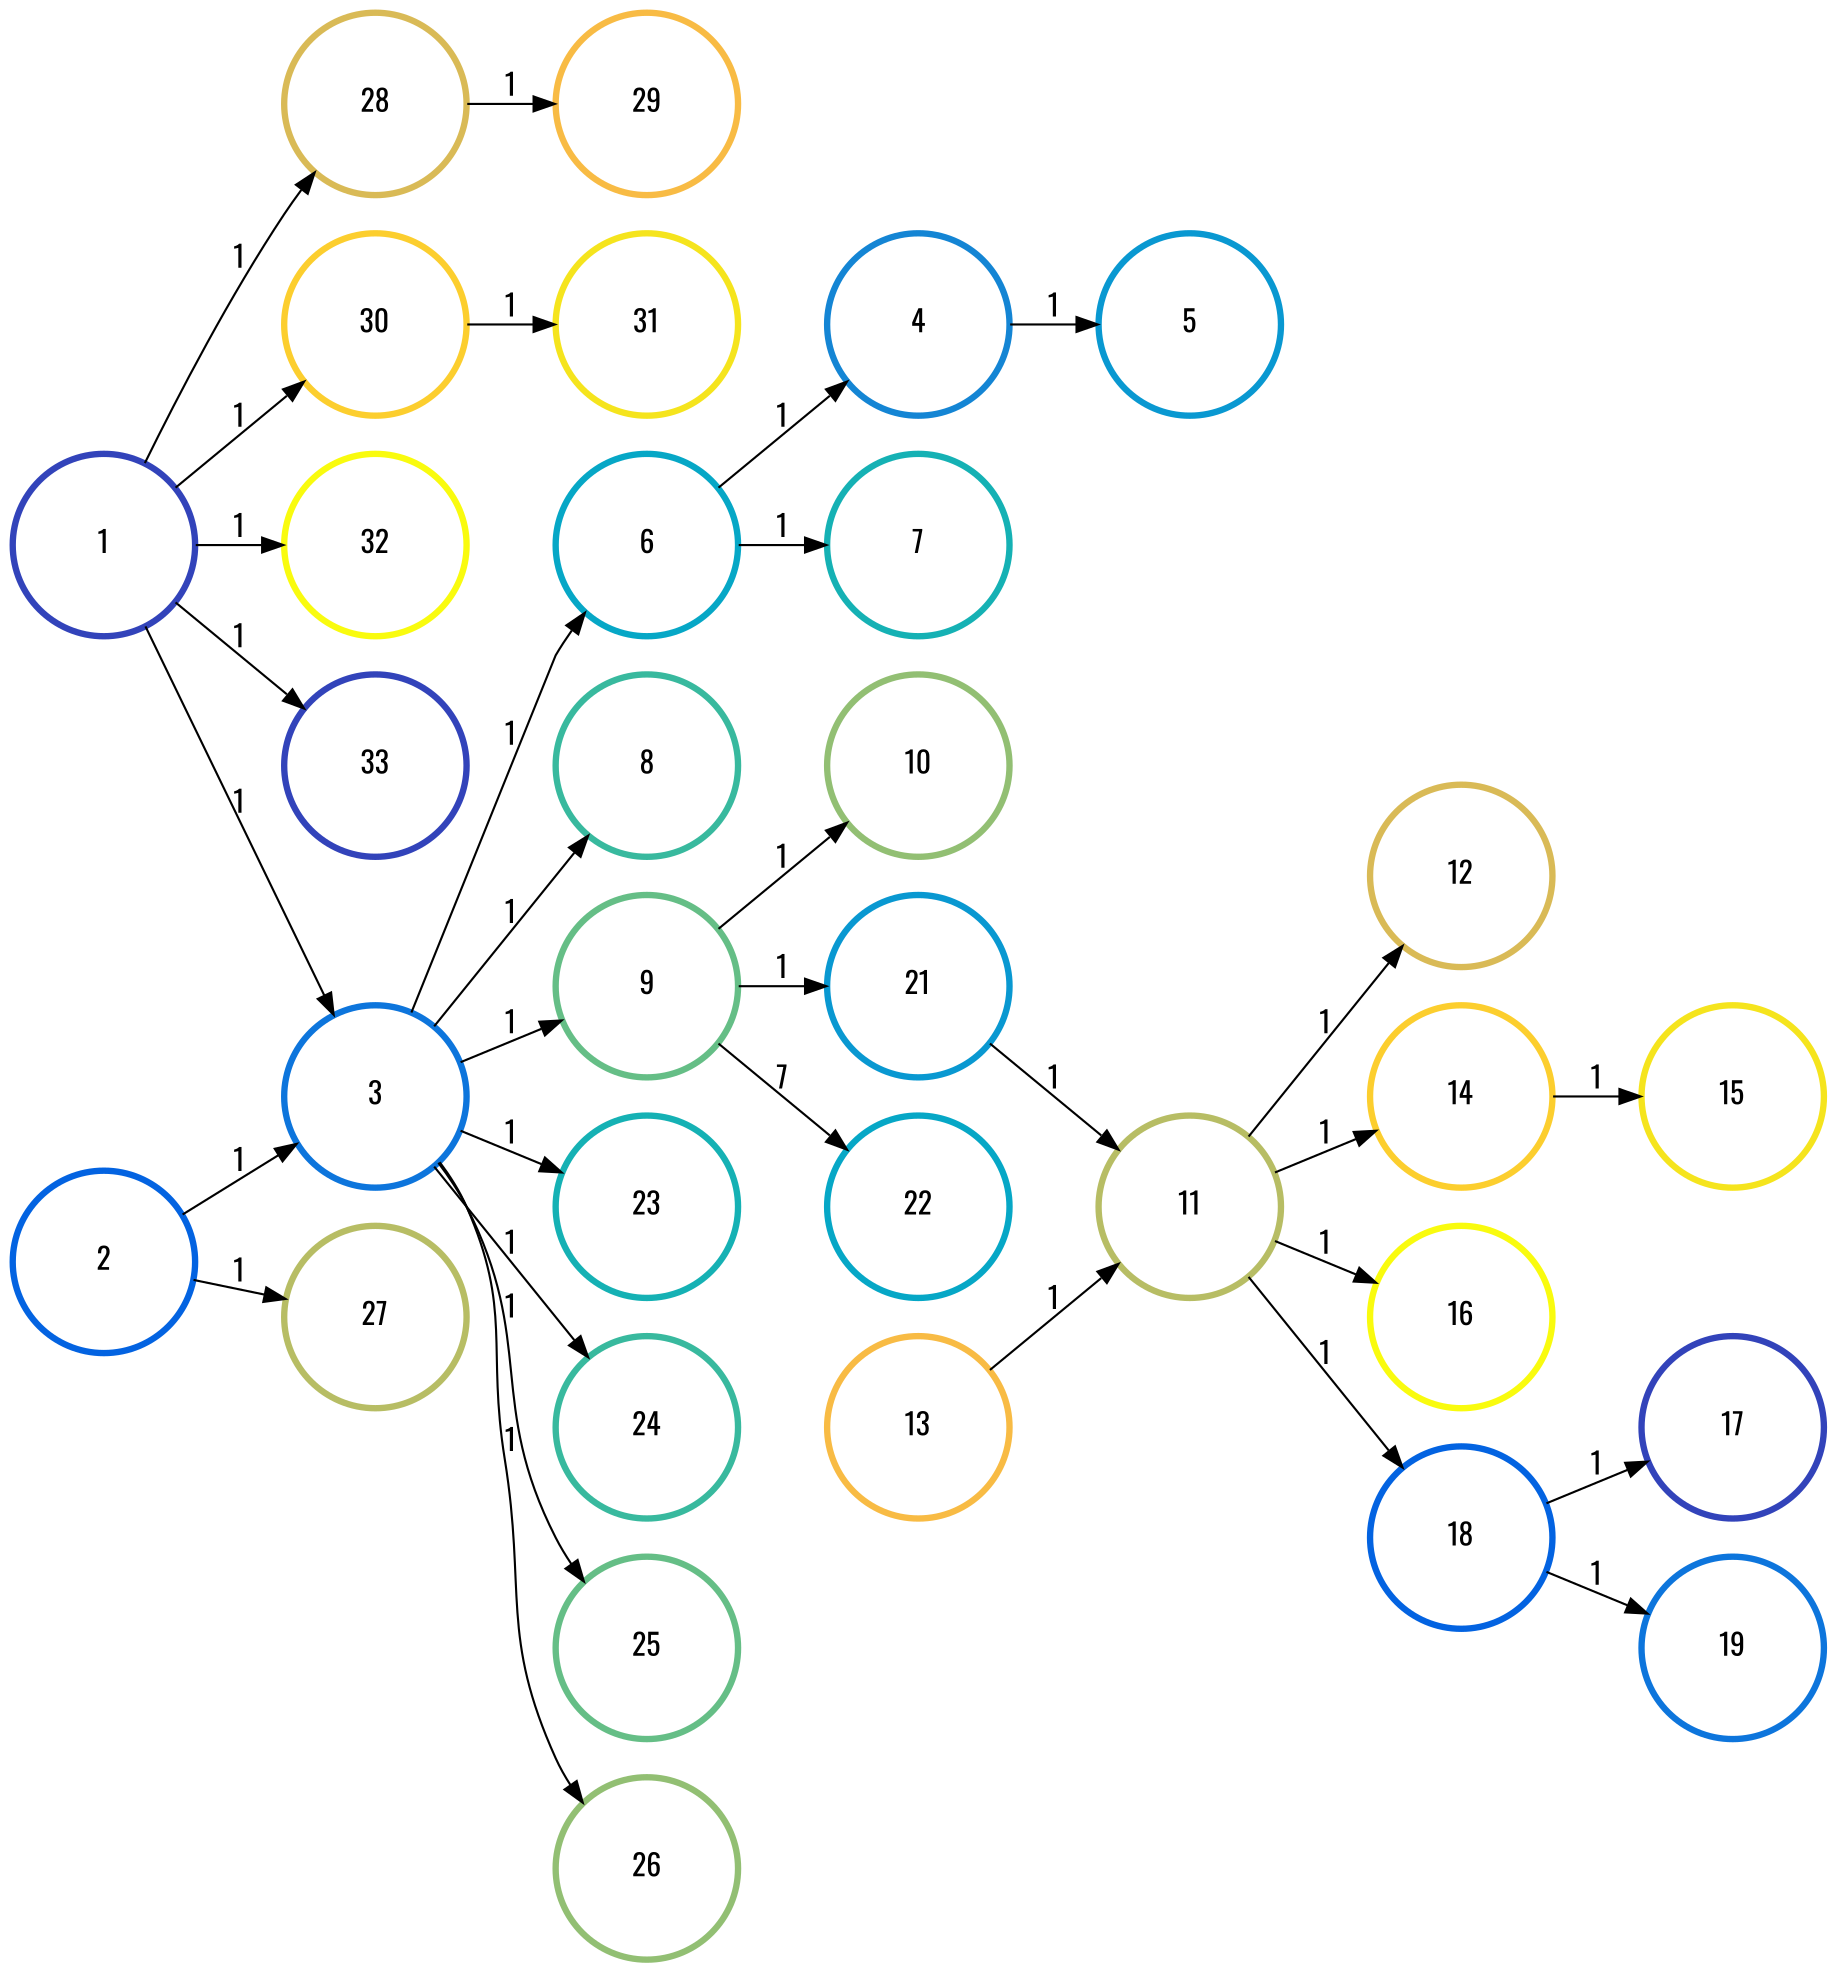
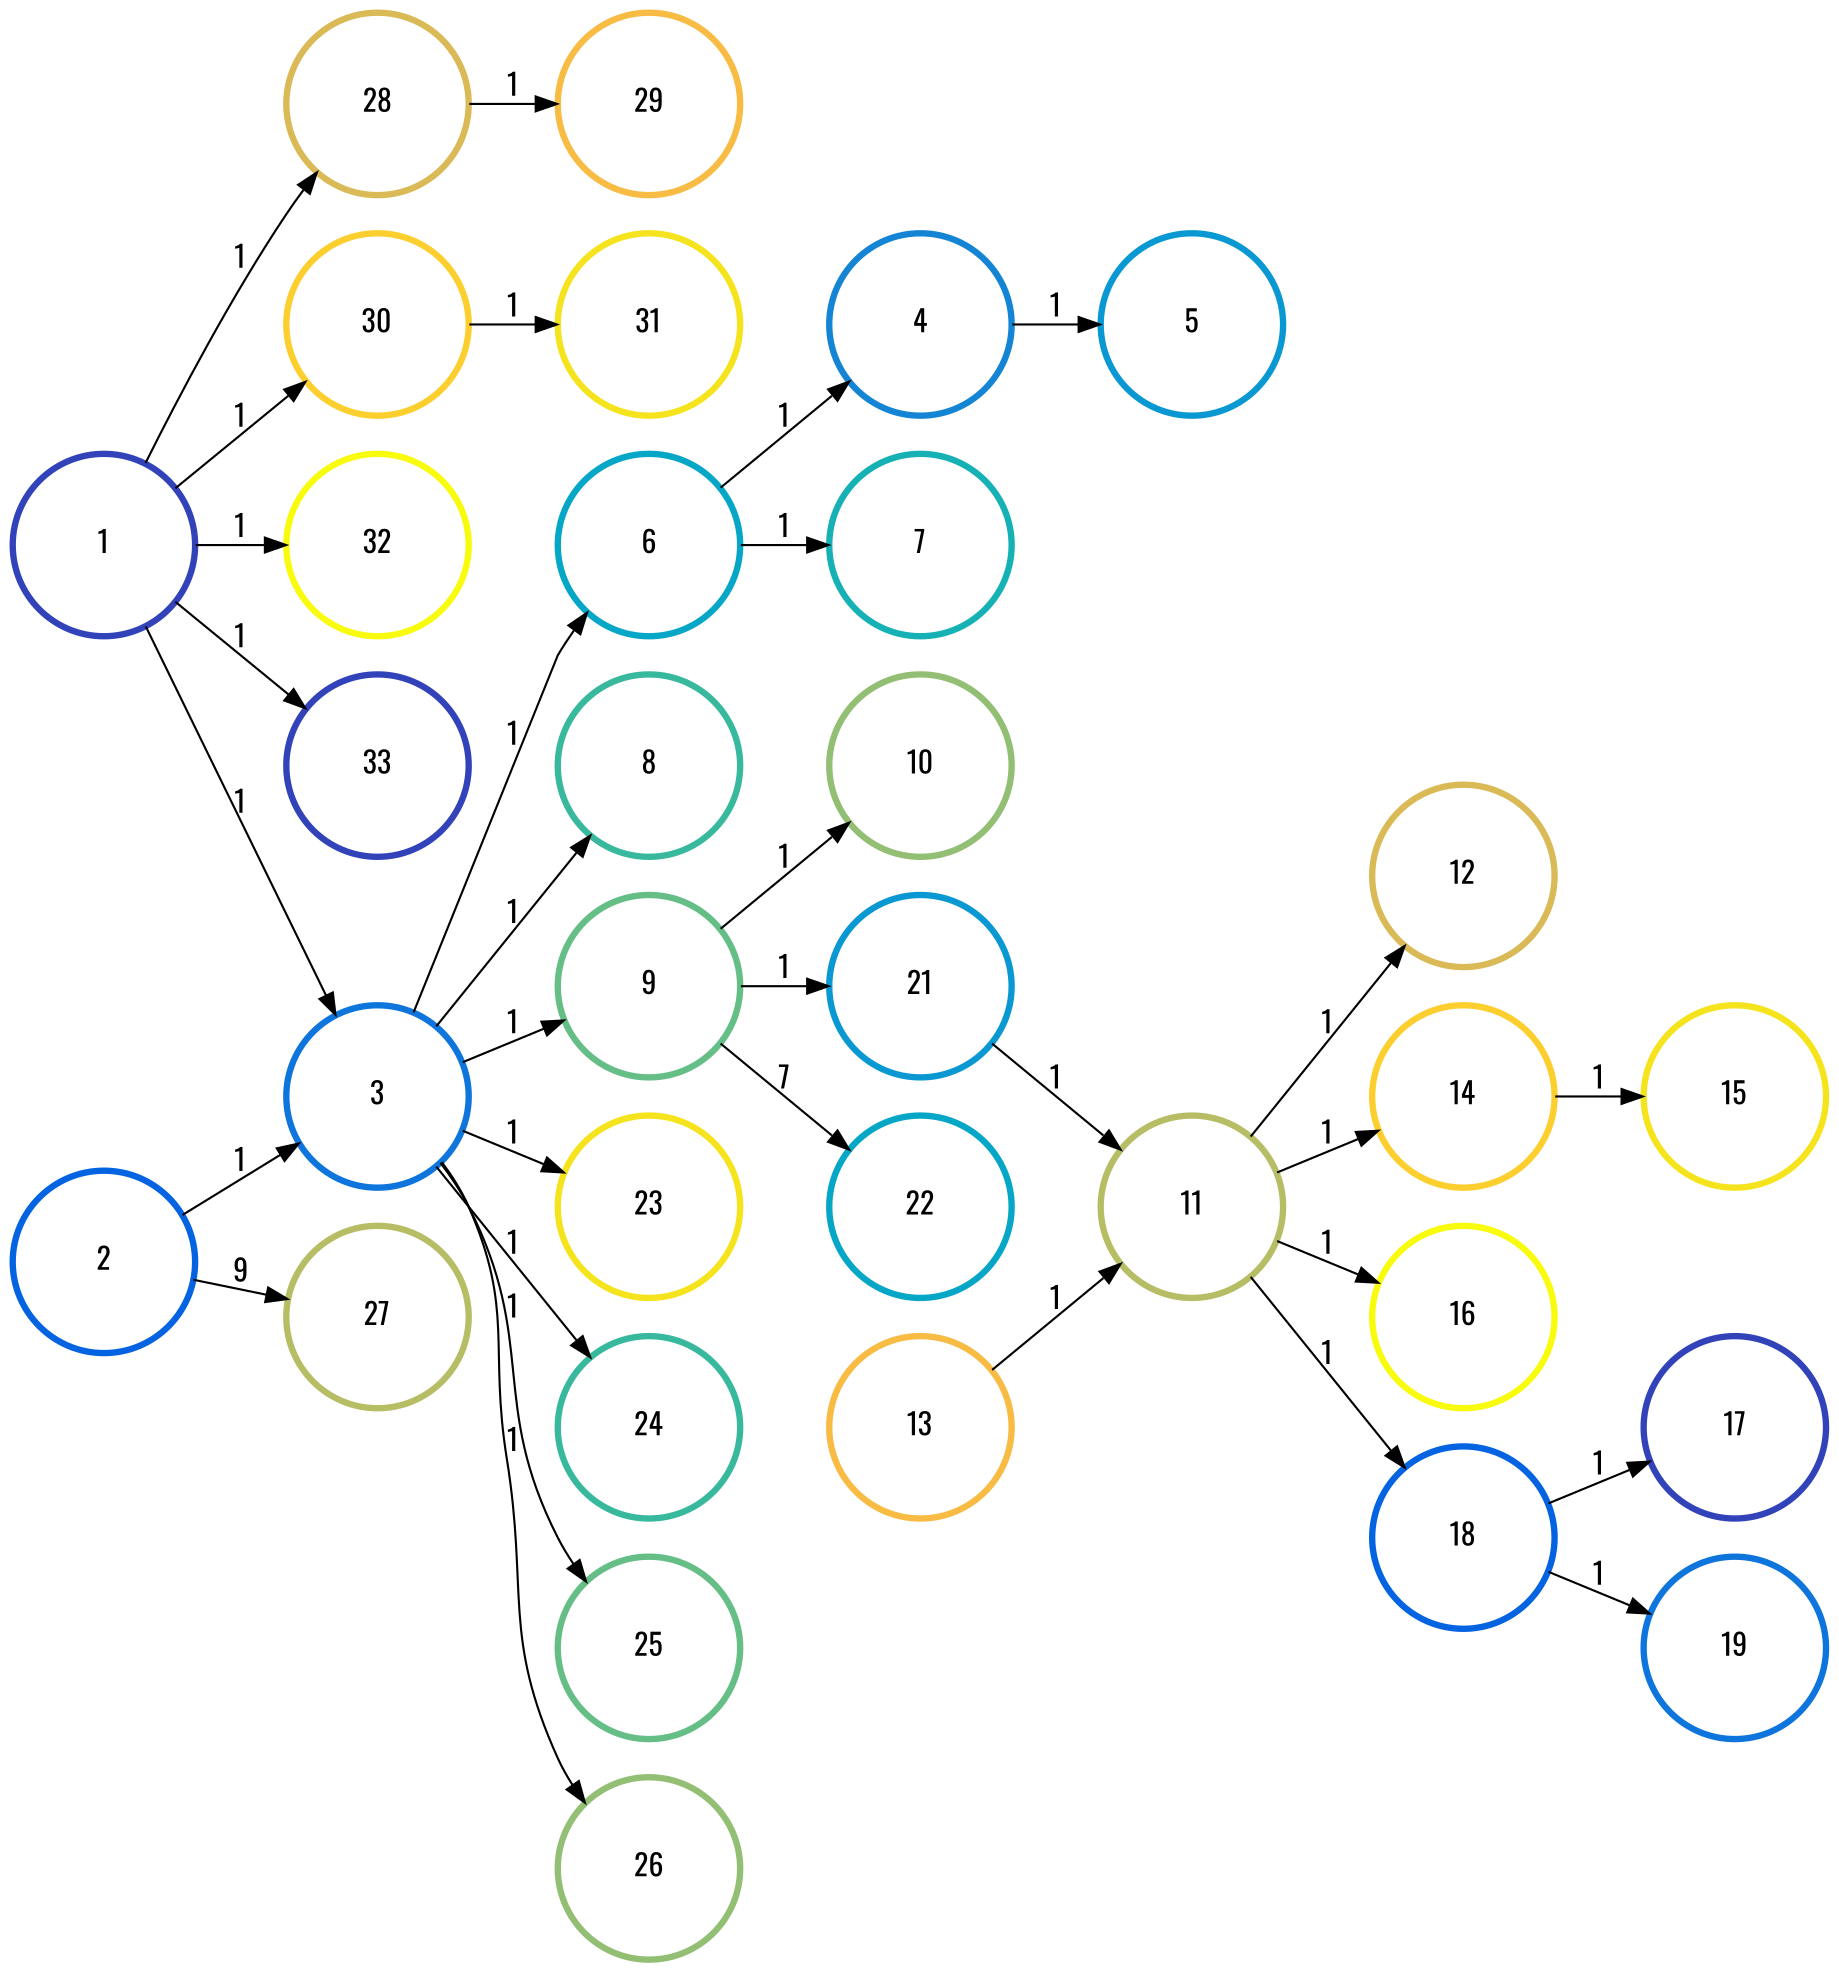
node "23": color #15b1b4 -> #f5e41d
edge "2" -> "27": label "1" -> "9"
